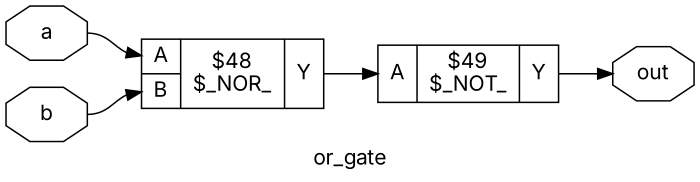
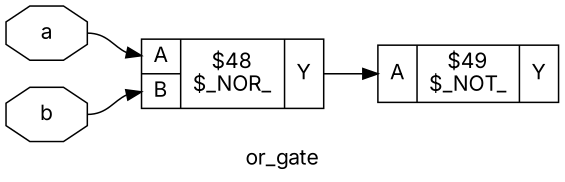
node "out": removed
